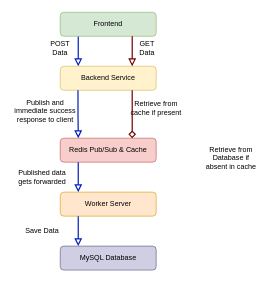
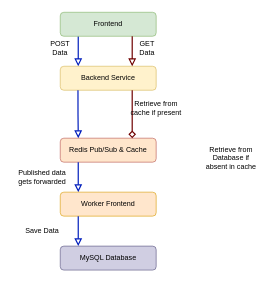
node "Publish and immediate success response to client": removed
node "Redis Pub/Sub & Cache": fillcolor #f8cecc -> #ffe6cc
node "Worker Server": label "Worker Server" -> "Worker Frontend"
